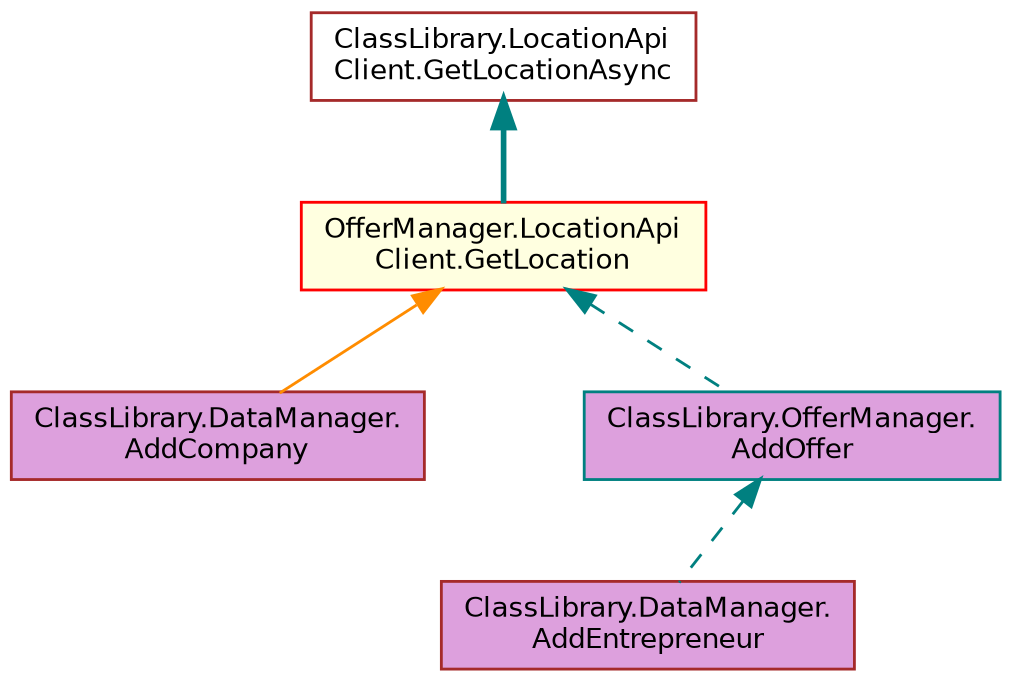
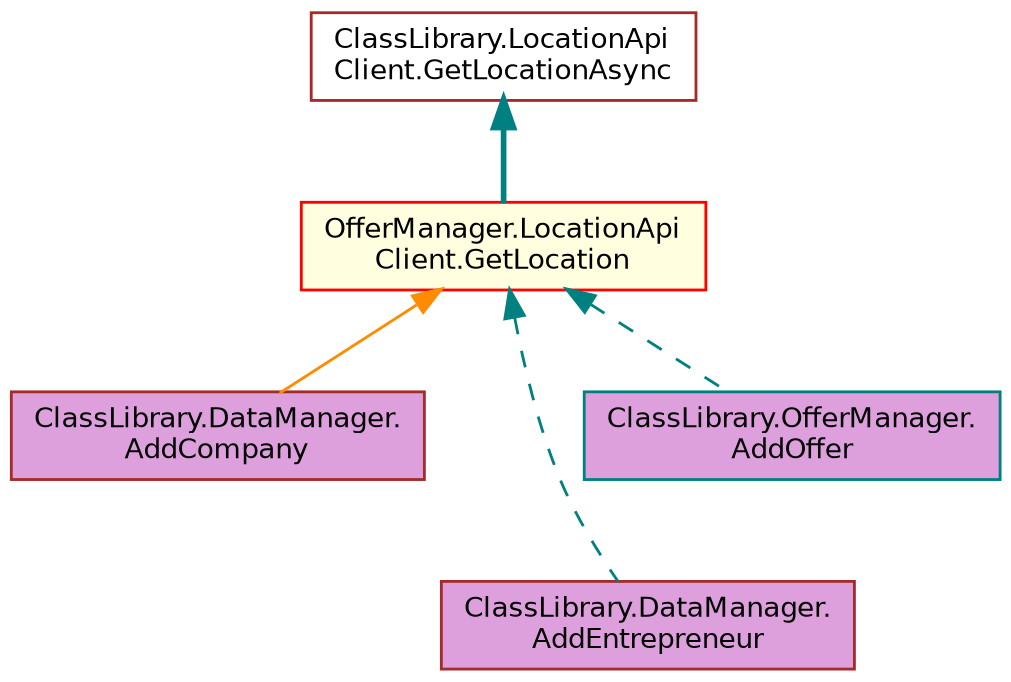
edge "ClassLibrary.DataManager. AddEntrepreneur" -> "ClassLibrary.OfferManager. AddOffer": now "ClassLibrary.DataManager. AddEntrepreneur" -> "OfferManager.LocationApi Client.GetLocation"
